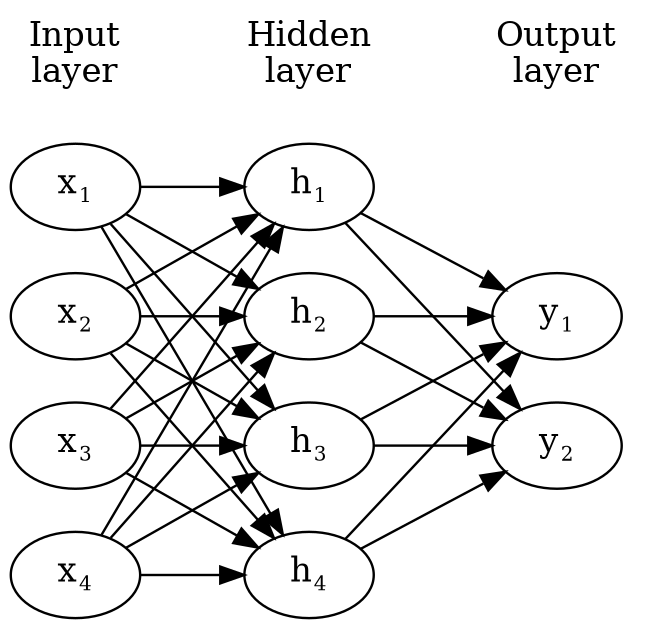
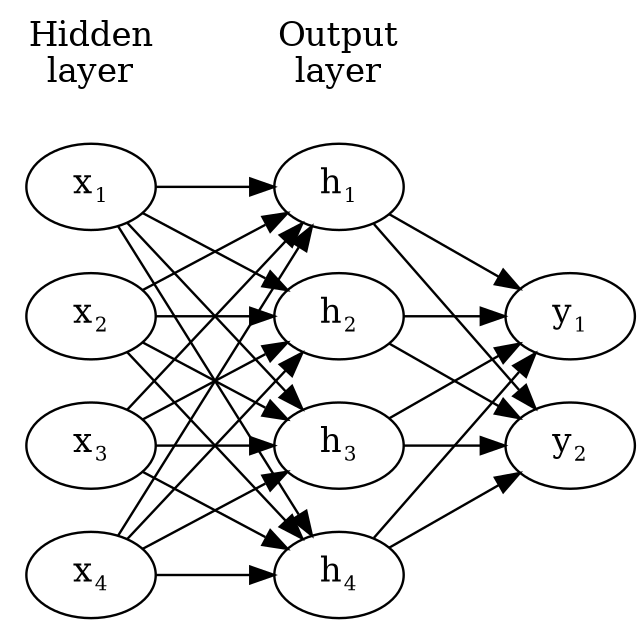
node "Input": removed
